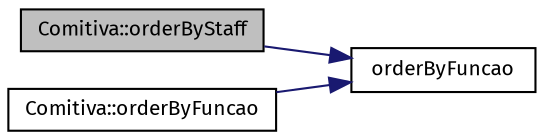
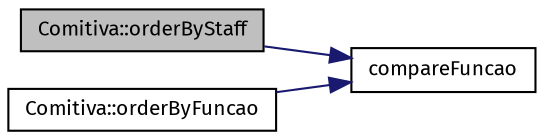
node "orderByFuncao": label "orderByFuncao" -> "compareFuncao"
